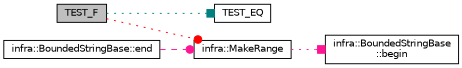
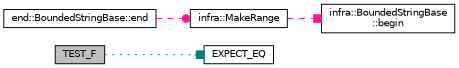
node "TEST_EQ": label "TEST_EQ" -> "EXPECT_EQ"
edge "TEST_F" -> "infra::MakeRange": removed
node "infra::BoundedStringBase::end": label "infra::BoundedStringBase::end" -> "end::BoundedStringBase::end"
edge "infra::MakeRange" -> "infra::BoundedStringBase ::begin": style dotted -> dashed
